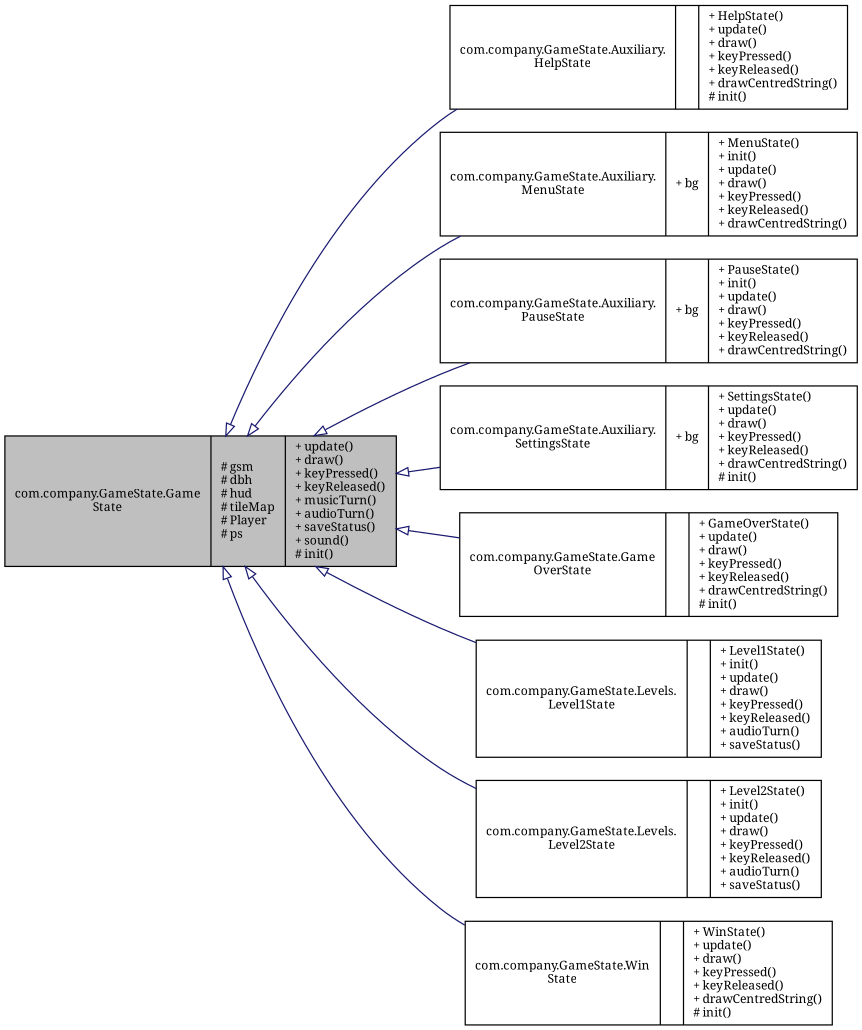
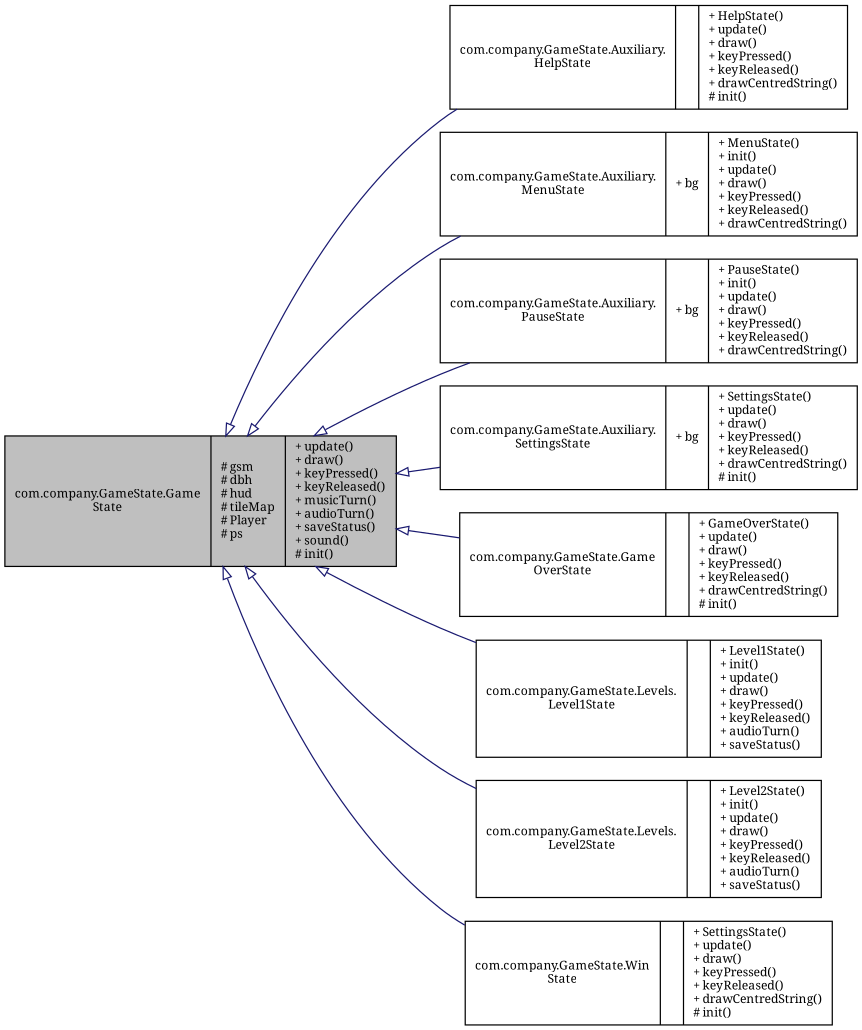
node "com.company.GameState.Win": text "+ WinState()" -> "+ SettingsState()"
